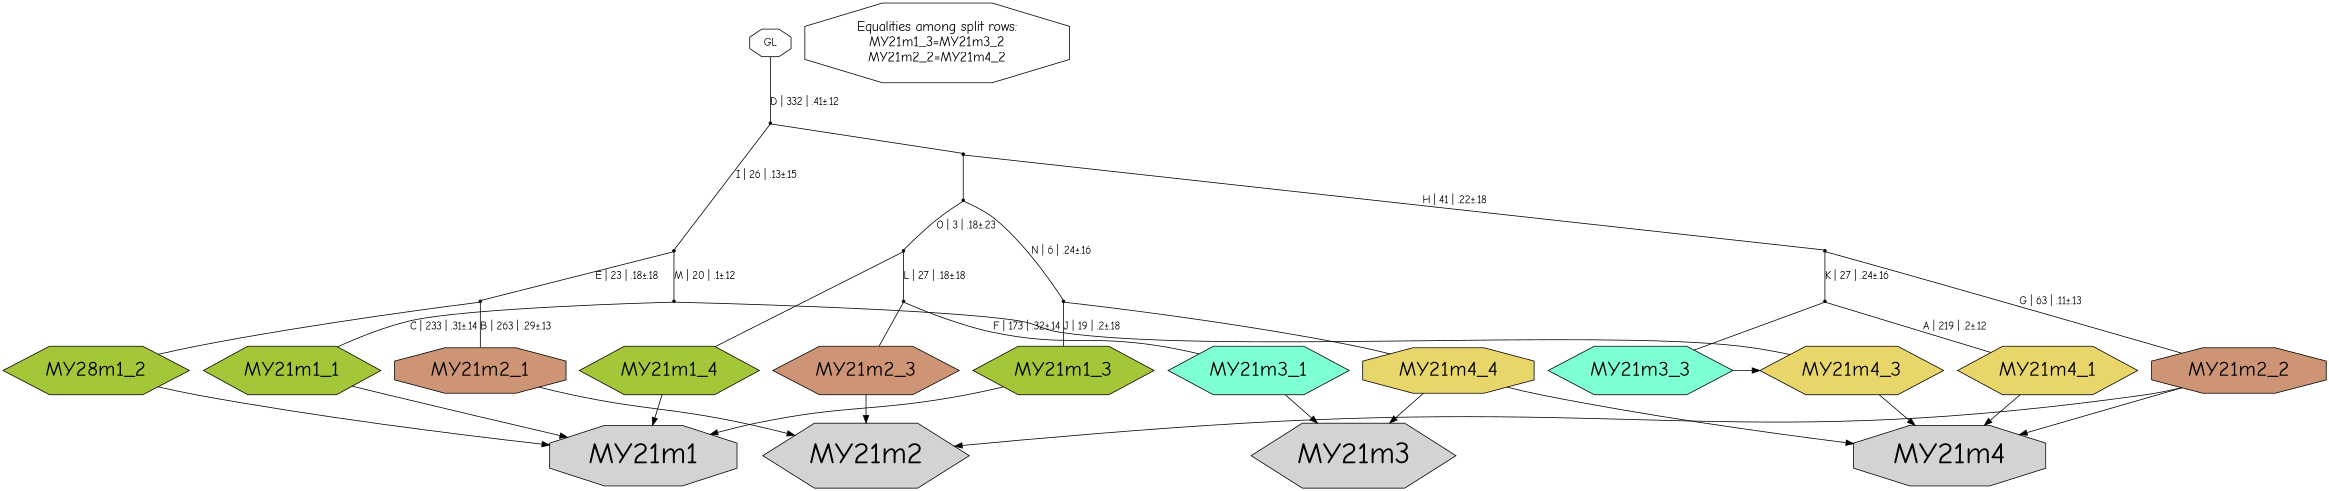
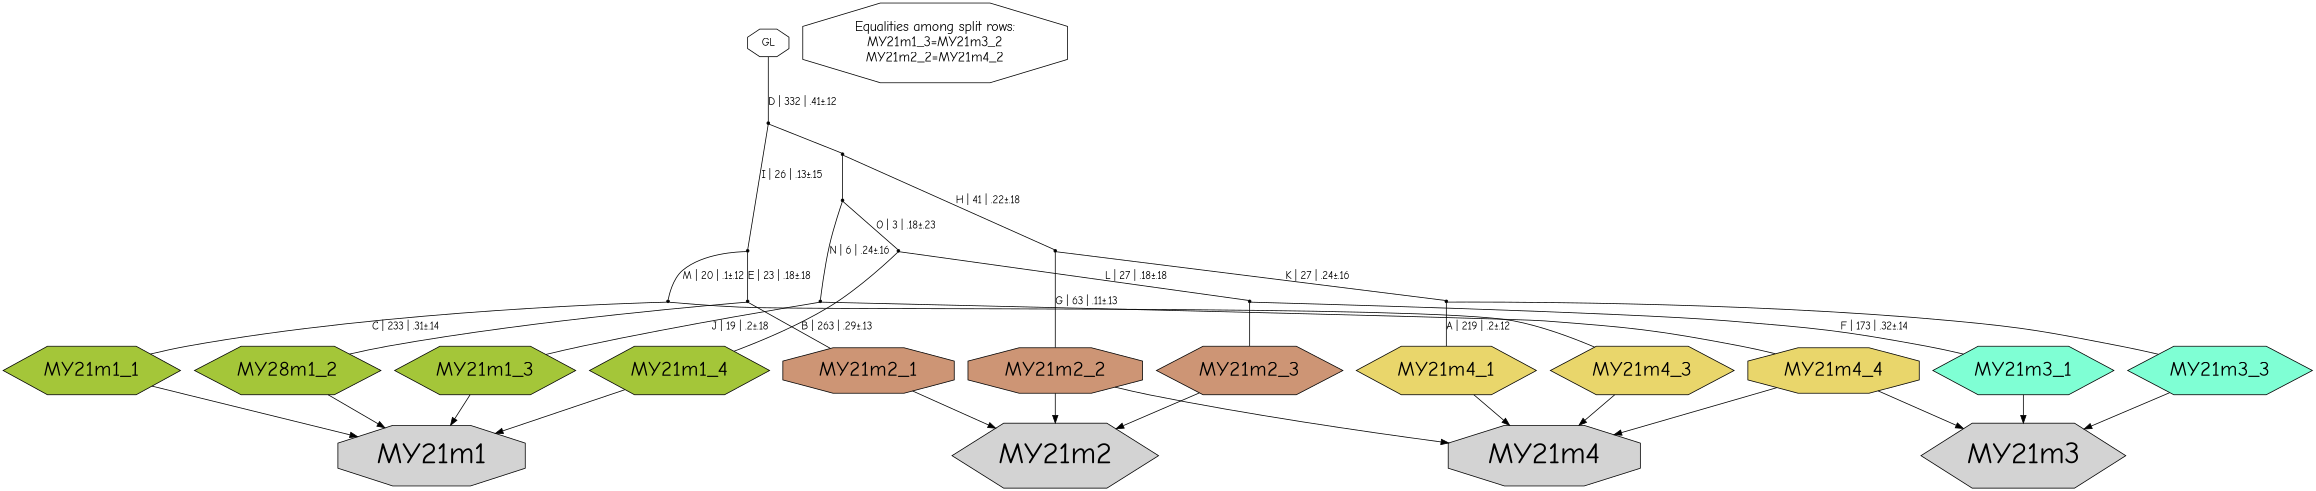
edge "MY21m3_3" -> "MY21m4_3": now "MY21m3_3" -> "MY21m3"
